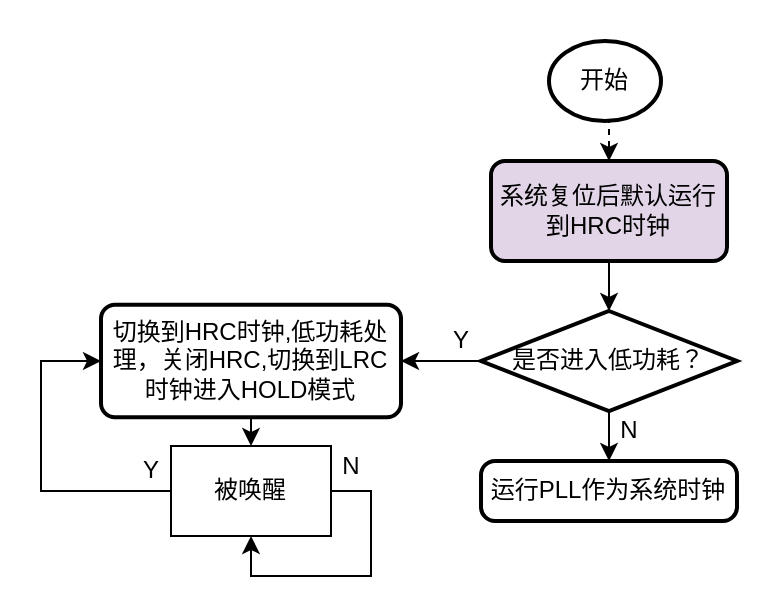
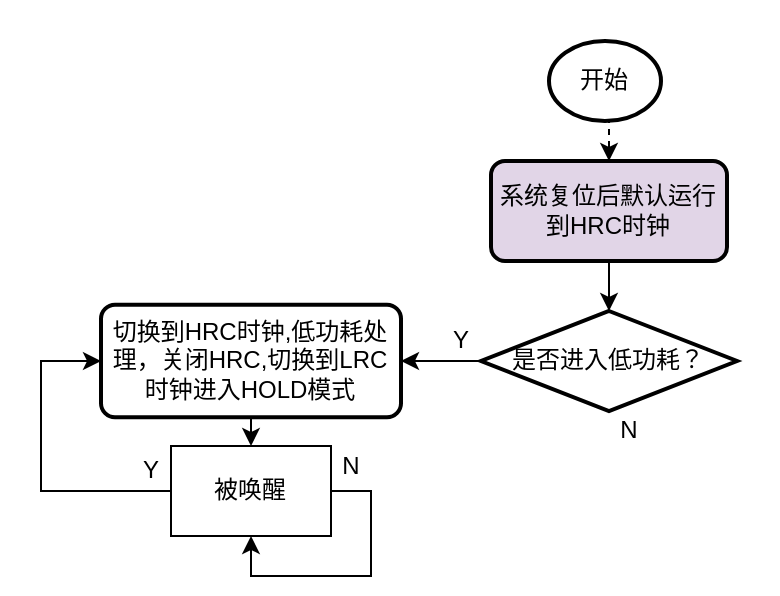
edge "是否进入低功耗？" -> "运行PLL作为系统时钟": removed
node "运行PLL作为系统时钟": removed
